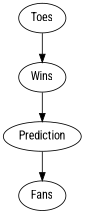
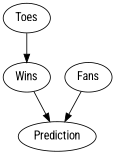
edge "Prediction" -> "Fans": reversed
